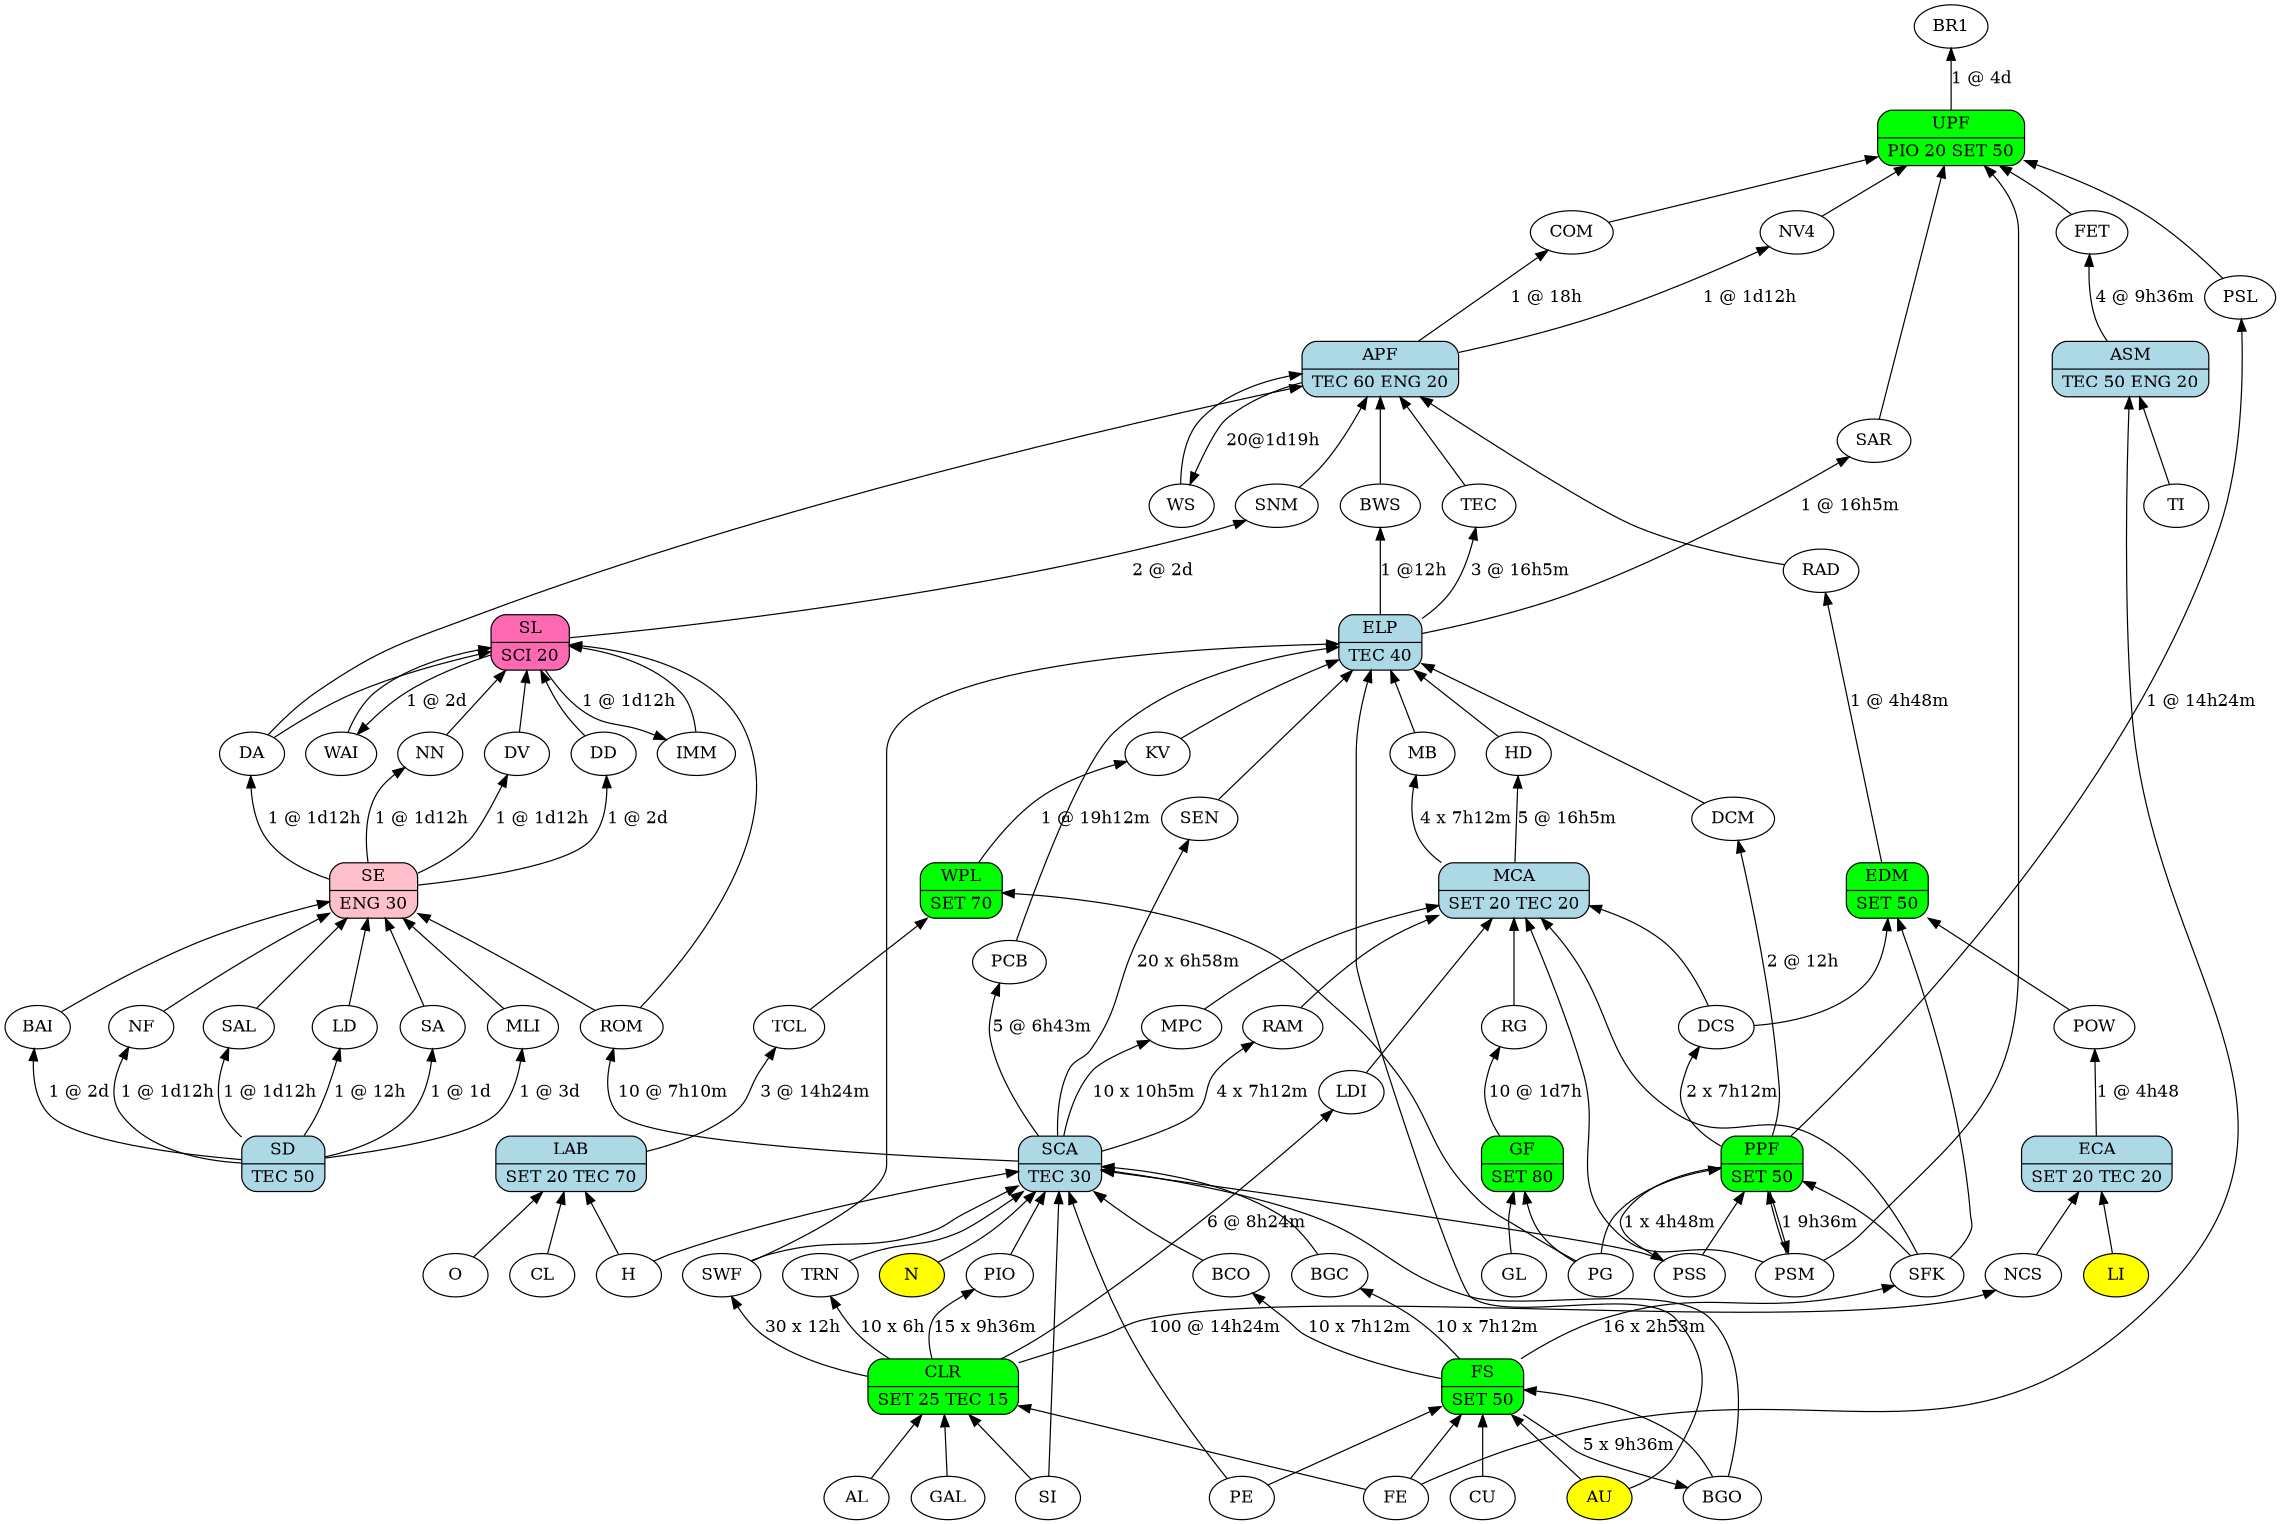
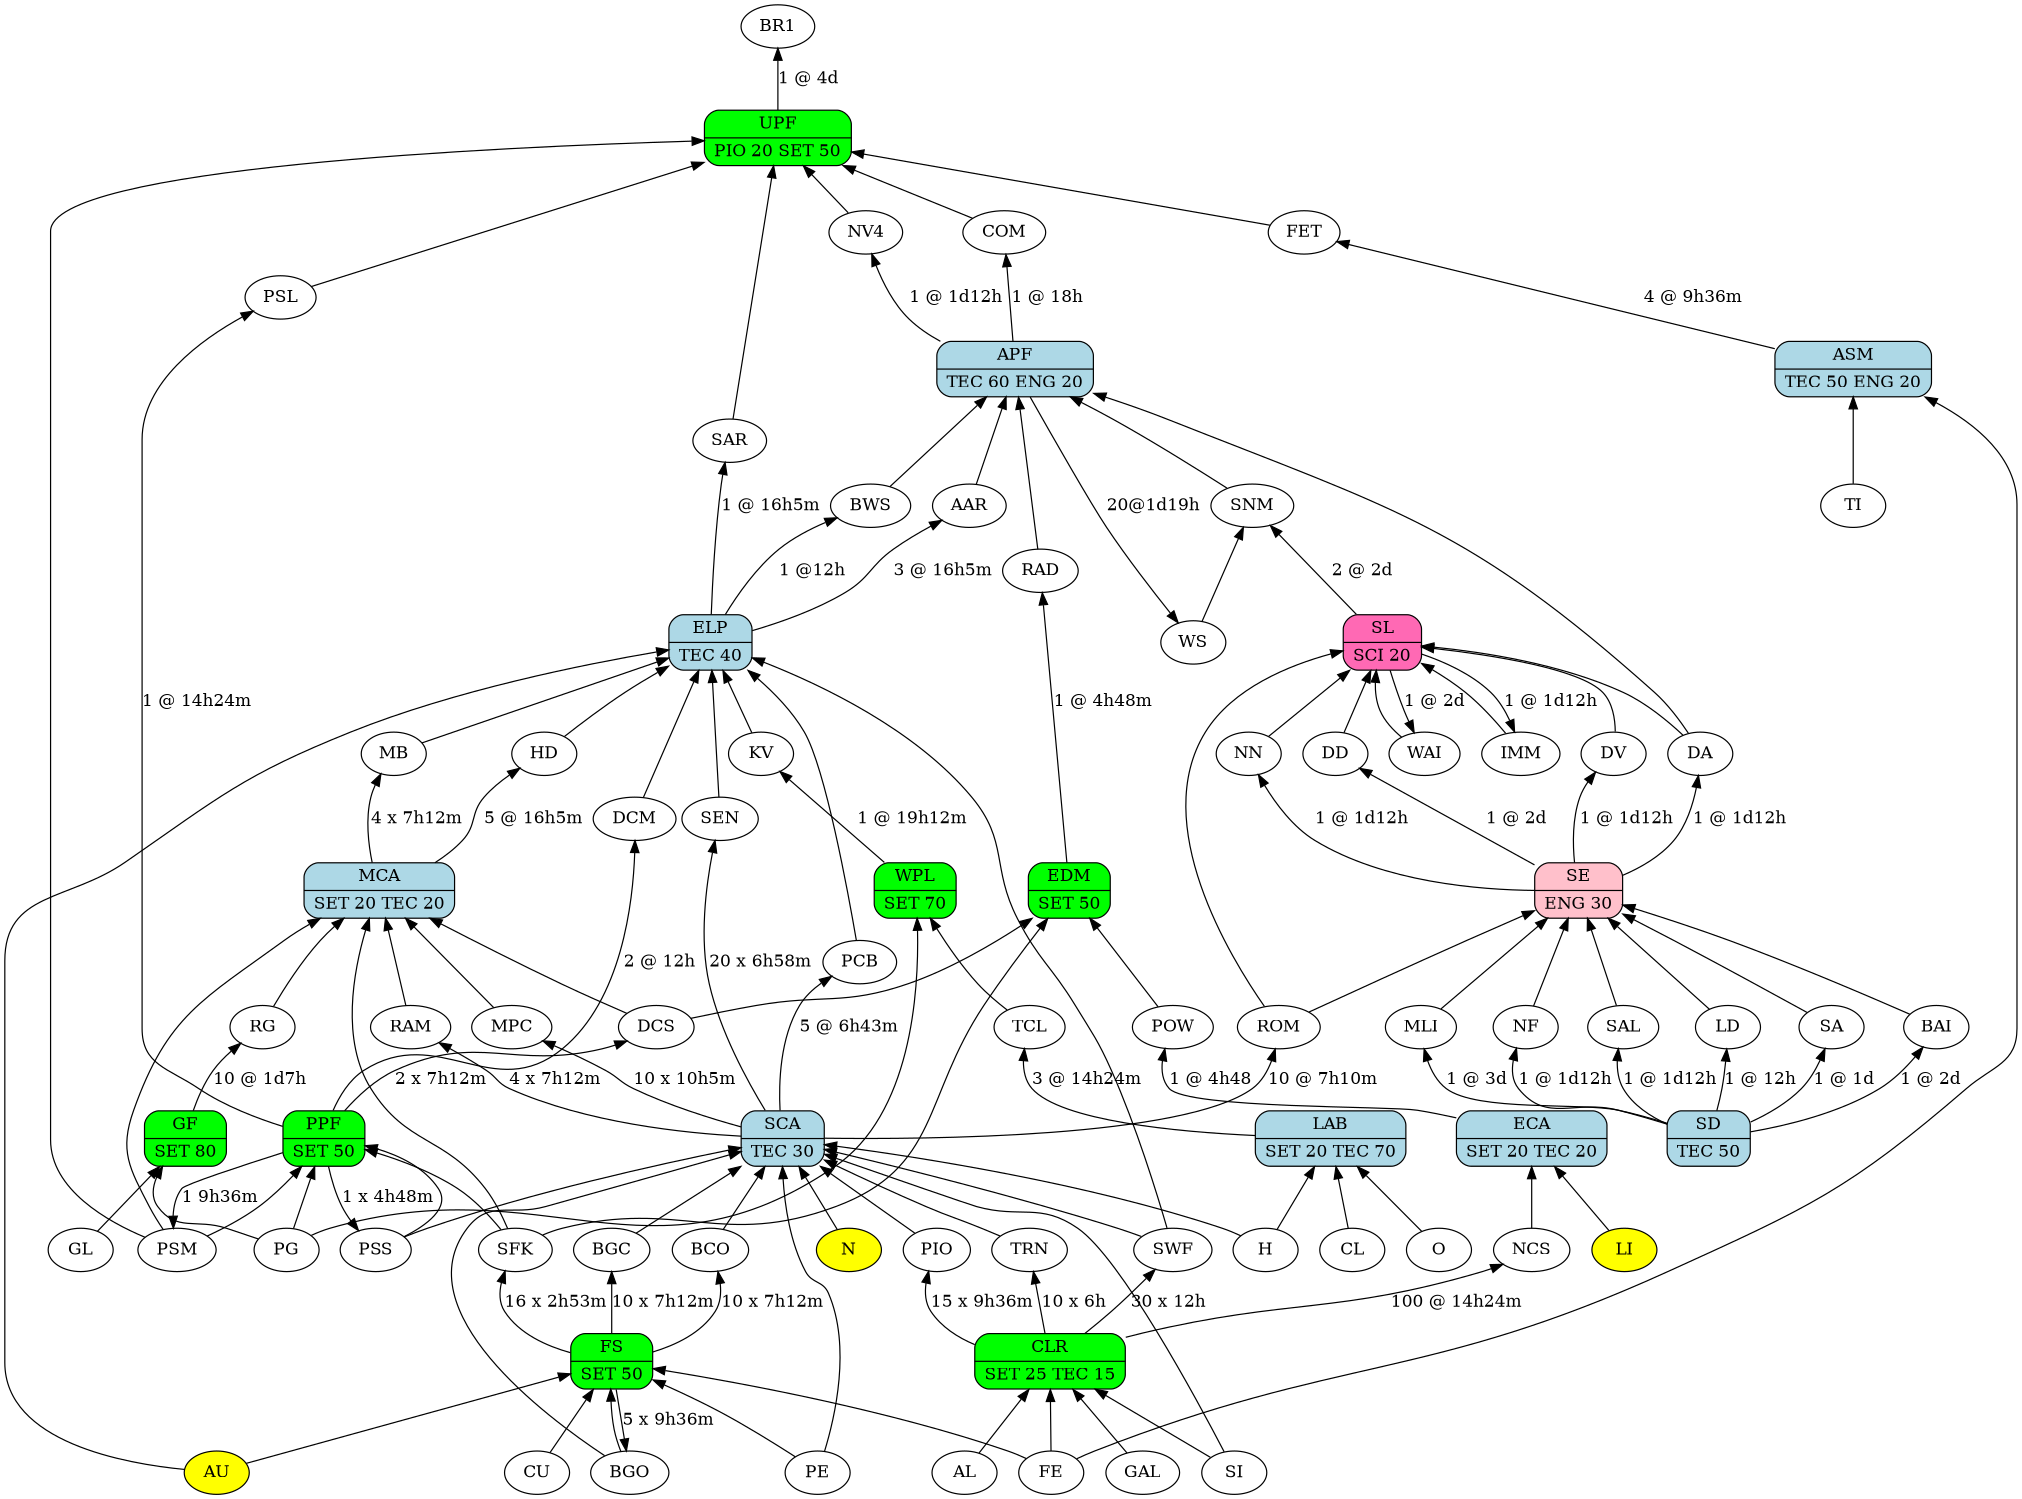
edge "WS" -> "APF": now "WS" -> "SNM"
node "TEC": label "TEC" -> "AAR"
node "LDI": removed
